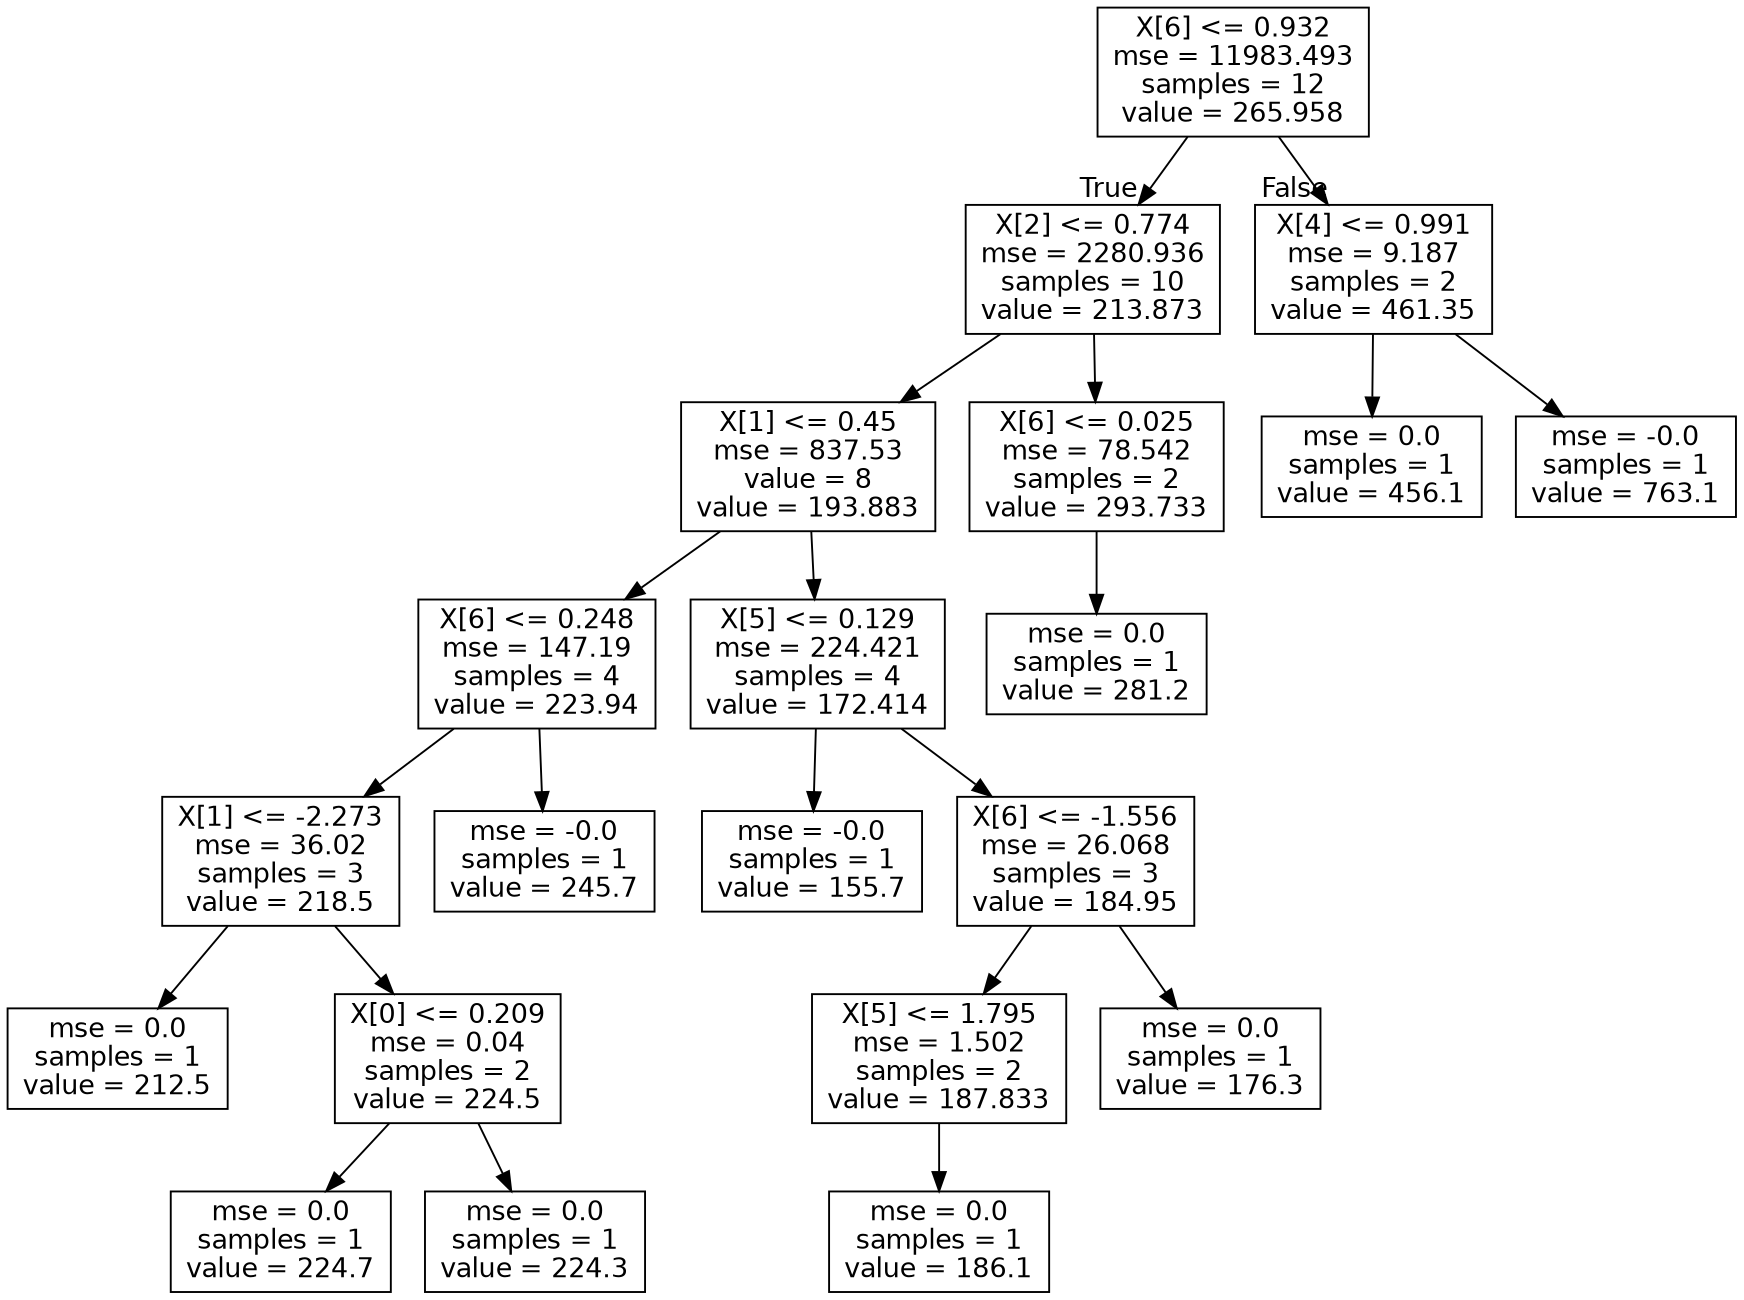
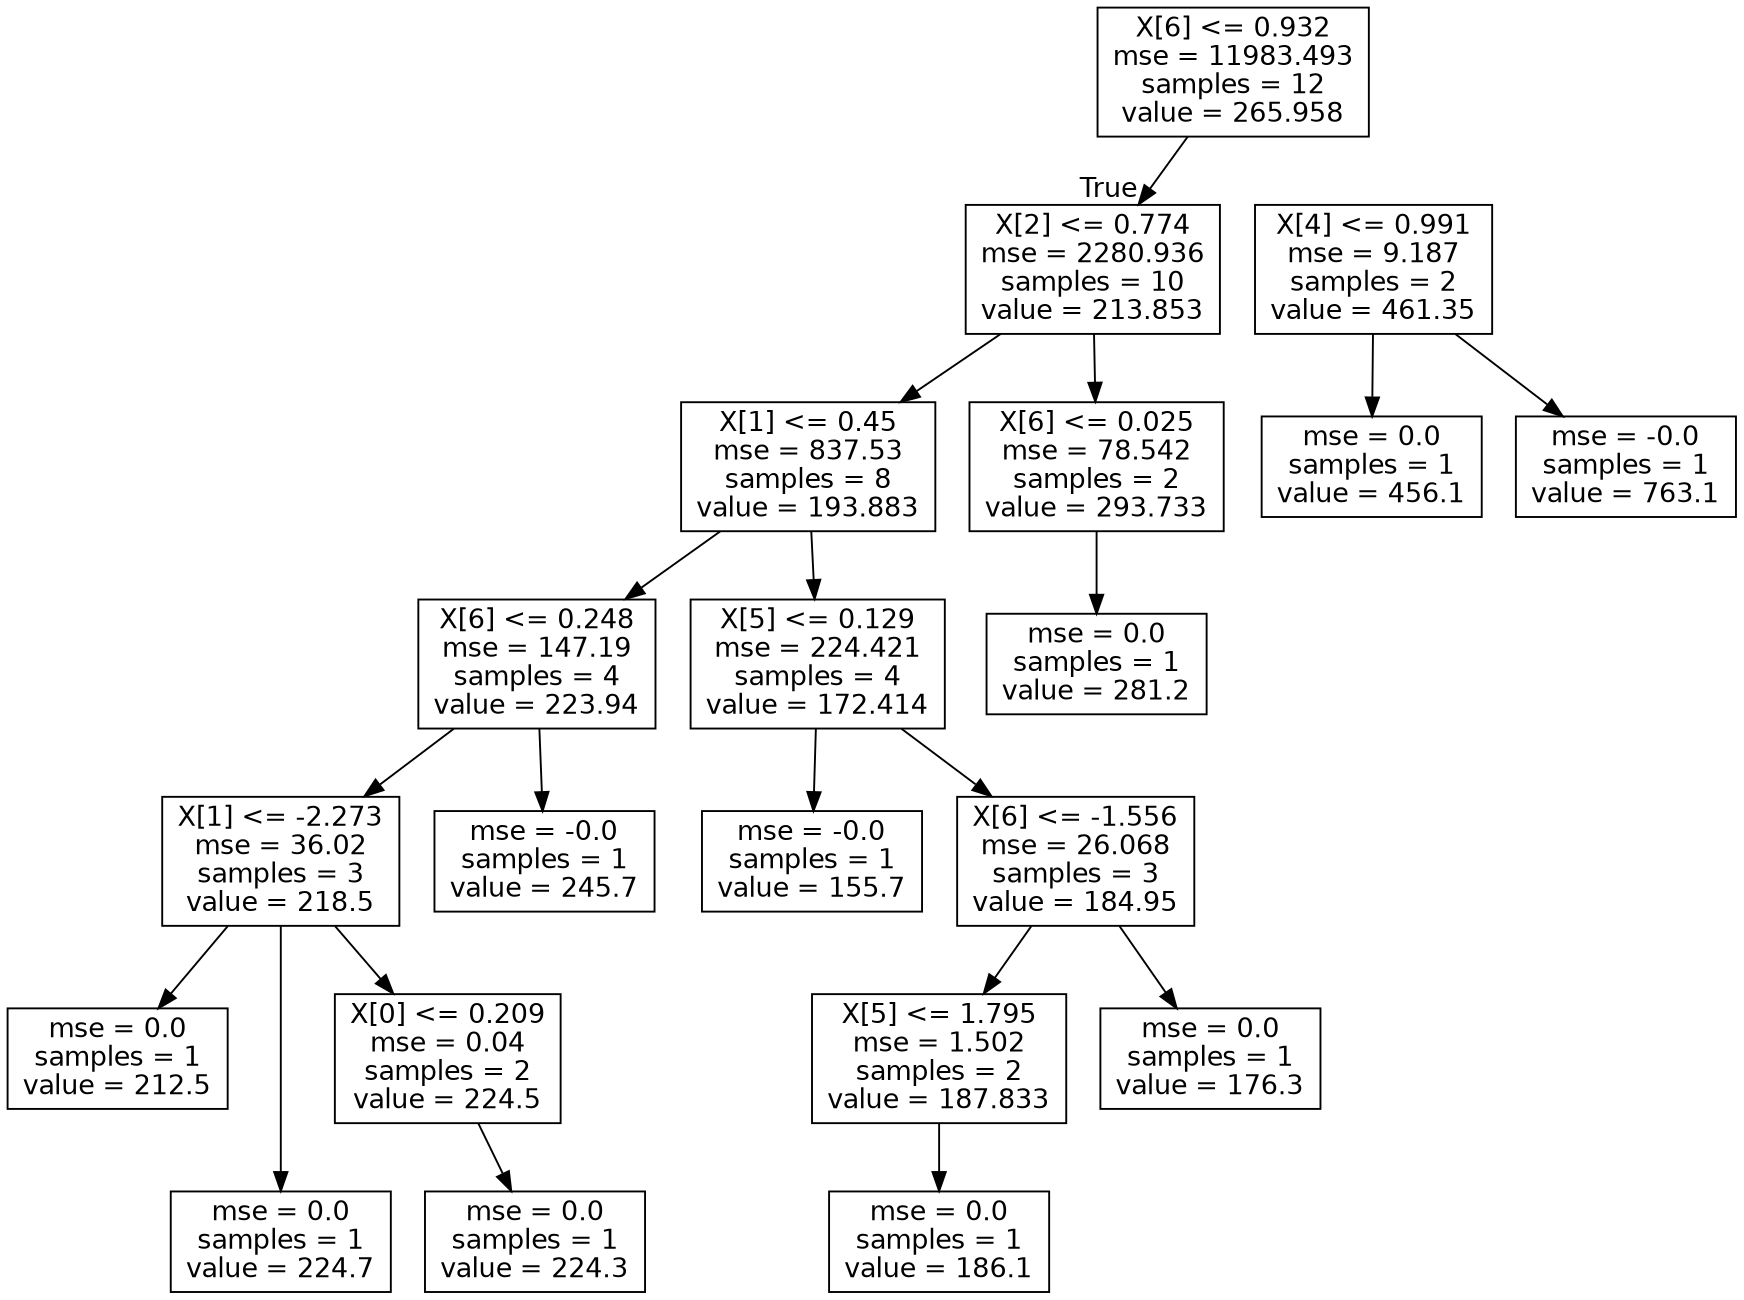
edge "X[6] <= 0.932 mse = 11983.493 samples = 12 value = 265.958" -> "X[4] <= 0.991 mse = 9.187 samples = 2 value = 461.35": removed
node "X[2] <= 0.774 mse = 2280.936 samples = 10 value = 213.873": label "X[2] <= 0.774 mse = 2280.936 samples = 10 value = 213.873" -> "X[2] <= 0.774 mse = 2280.936 samples = 10 value = 213.853"
node "X[1] <= 0.45 mse = 837.53 value = 8 value = 193.883": label "X[1] <= 0.45 mse = 837.53 value = 8 value = 193.883" -> "X[1] <= 0.45 mse = 837.53 samples = 8 value = 193.883"
edge "X[0] <= 0.209 mse = 0.04 samples = 2 value = 224.5" -> "mse = 0.0 samples = 1 value = 224.7": now "X[1] <= -2.273 mse = 36.02 samples = 3 value = 218.5" -> "mse = 0.0 samples = 1 value = 224.7"
